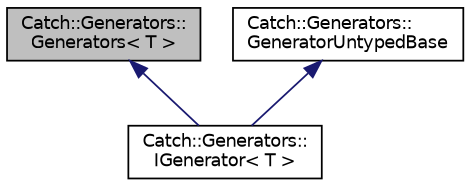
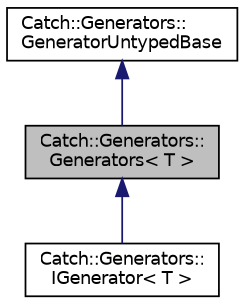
edge "Catch::Generators:: IGenerator< T >" -> "Catch::Generators:: GeneratorUntypedBase": now "Catch::Generators:: Generators< T >" -> "Catch::Generators:: GeneratorUntypedBase"
